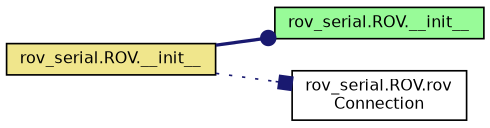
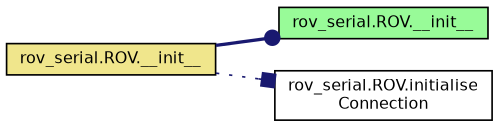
node "rov_serial.ROV.rov Connection": label "rov_serial.ROV.rov Connection" -> "rov_serial.ROV.initialise Connection"
